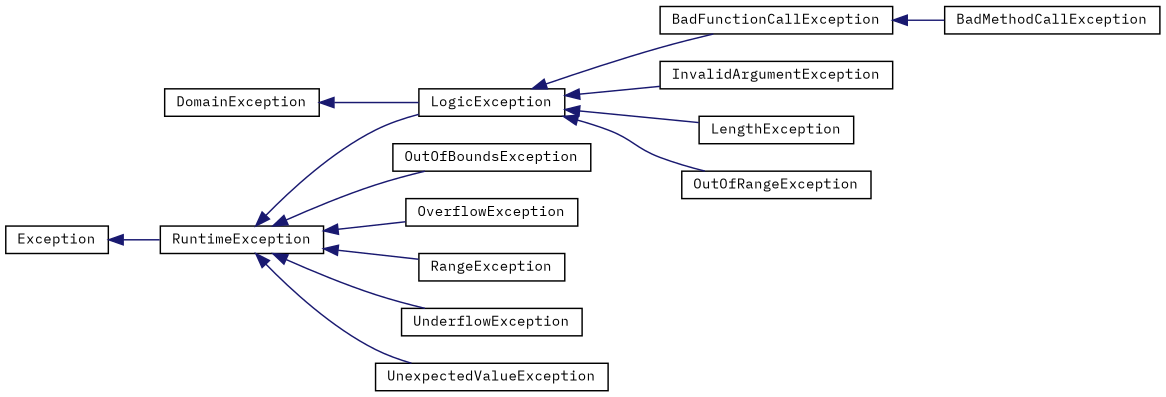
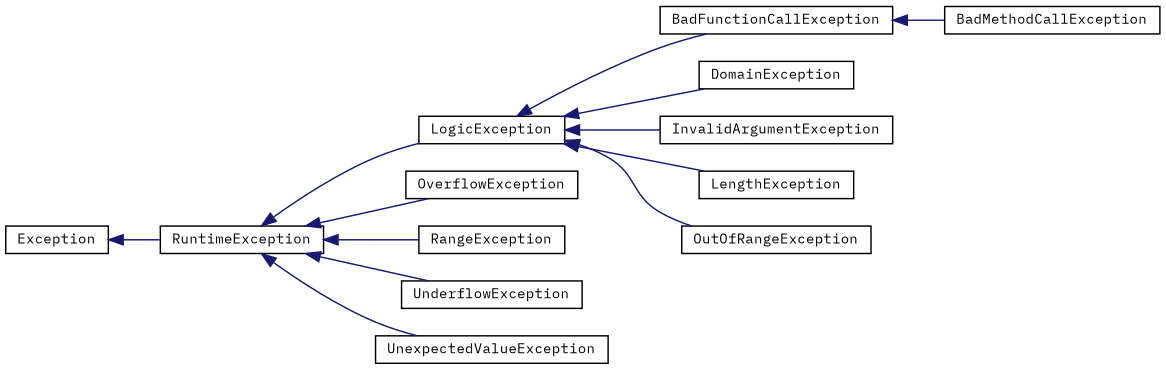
edge "LogicException" -> "DomainException": reversed
node "OutOfBoundsException": removed
